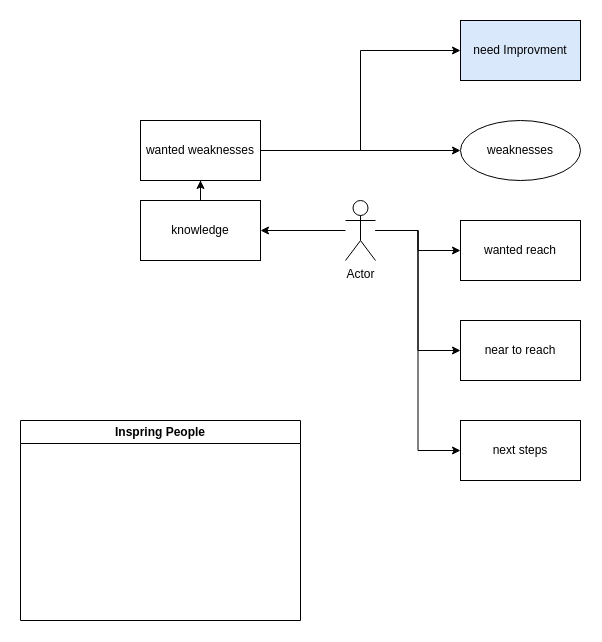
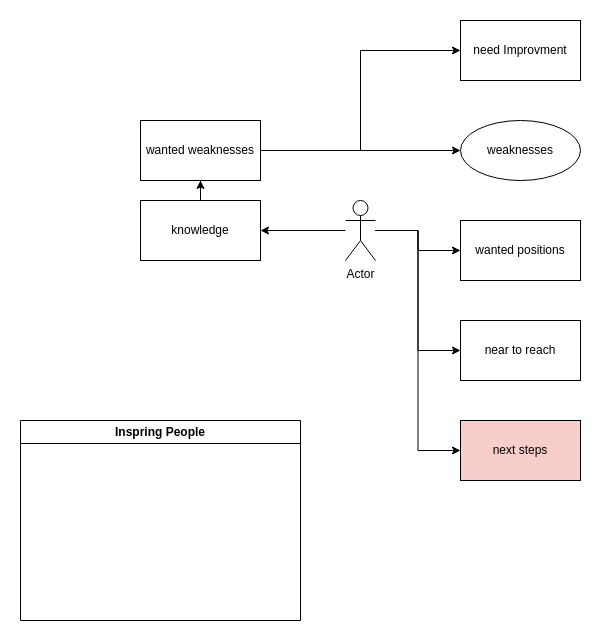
node "need Improvment": fillcolor #dae8fc -> #ffffff
node "wanted reach": label "wanted reach" -> "wanted positions"
node "next steps": fillcolor #ffffff -> #f8cecc
